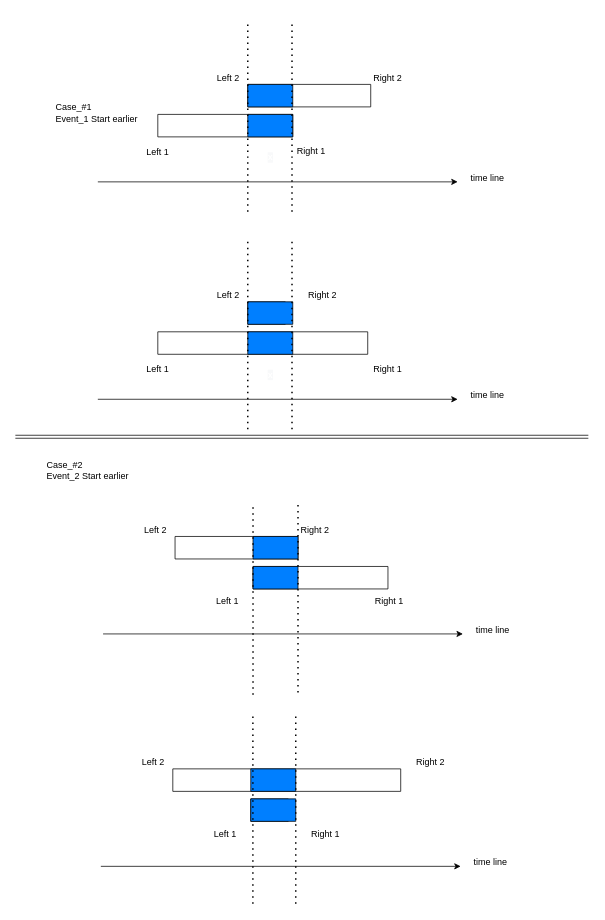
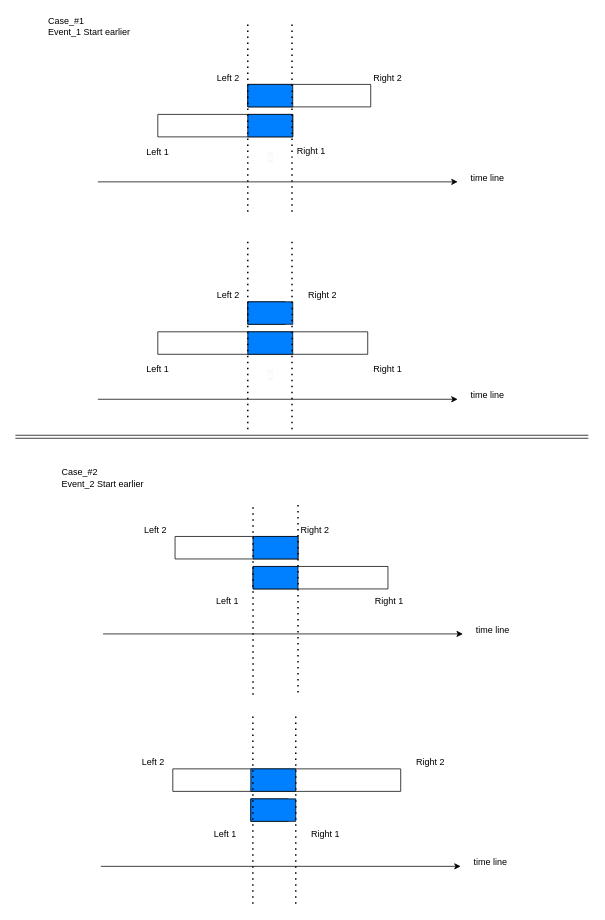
node "Case_#1 Event_1 Start earlier": moved (99, 113) -> (92, 27)
node "Case_#2 Event_2 Start earlier": moved (90, 471) -> (105, 478)
